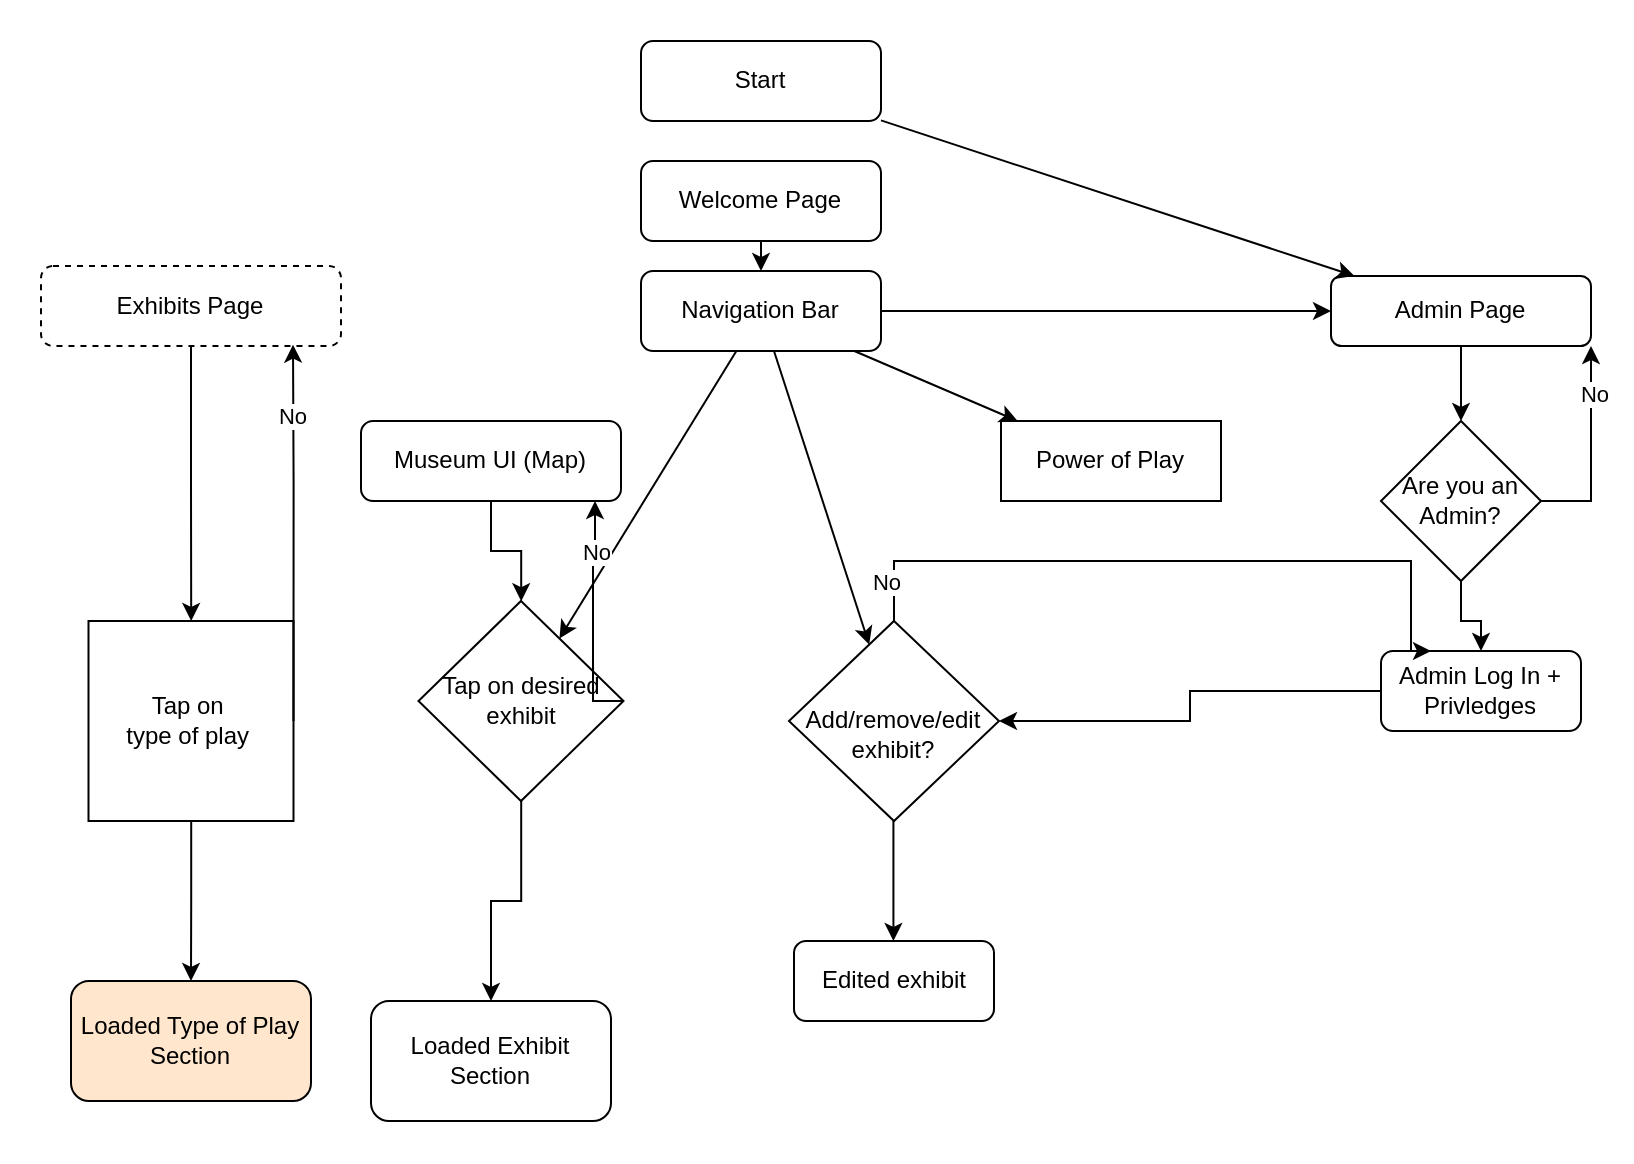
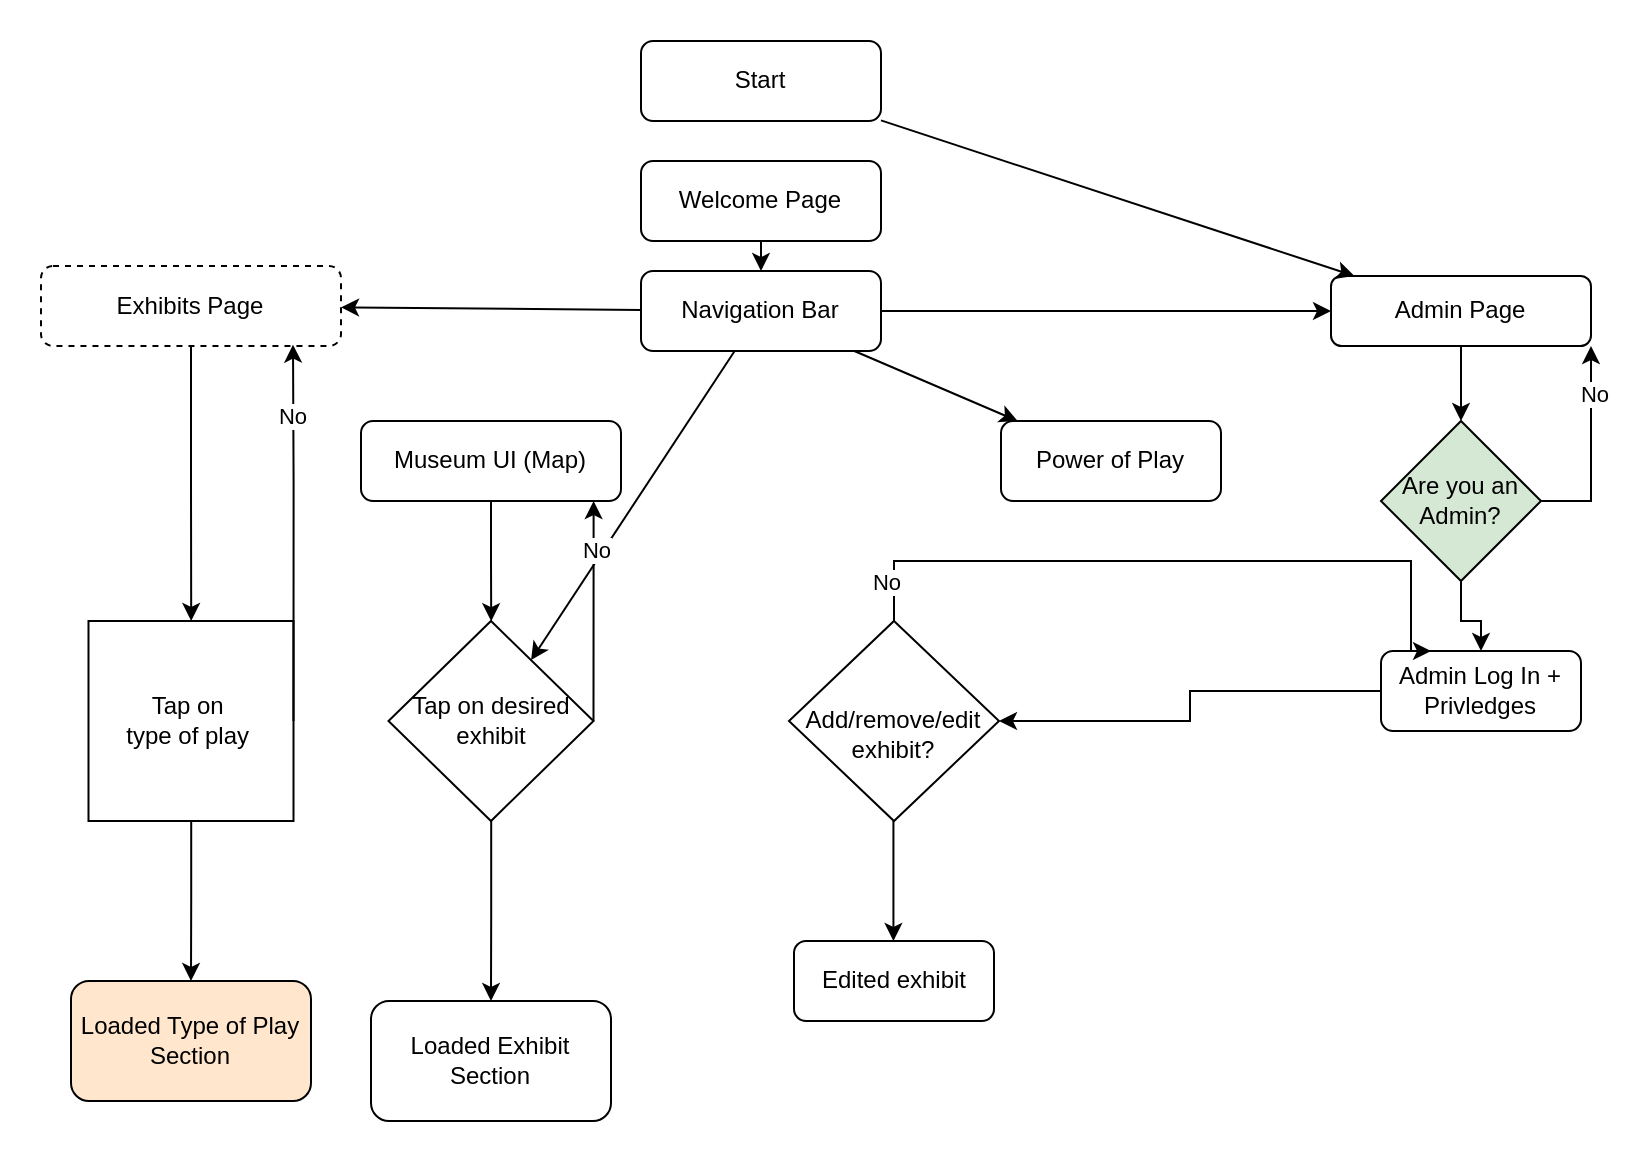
node "Power of Play": shape rectangle -> rounded rectangle
edge "Navigation Bar" -> "Add/remove/edit exhibit?": now "Navigation Bar" -> "Exhibits Page"
node "Are you an Admin?": fillcolor #ffffff -> #d5e8d4
node "Tap on desired exhibit": moved (521, 701) -> (491, 721)
